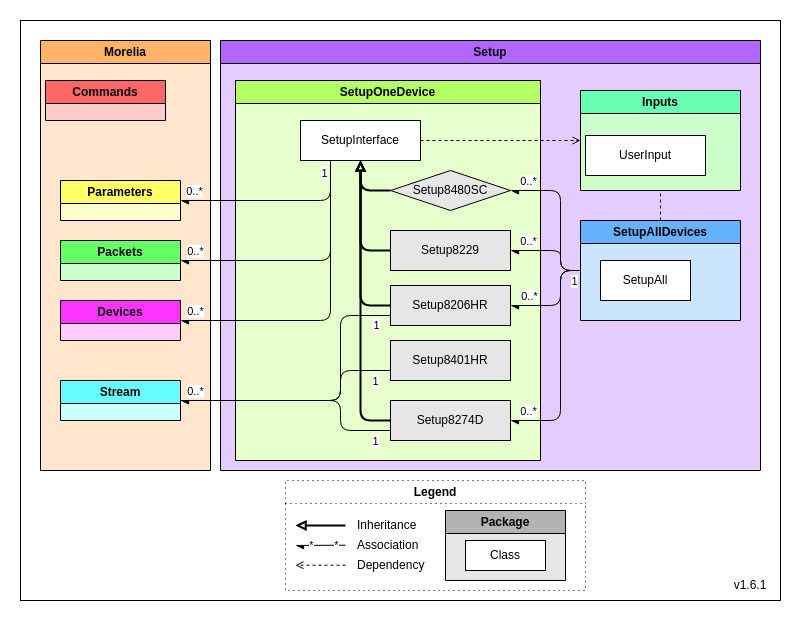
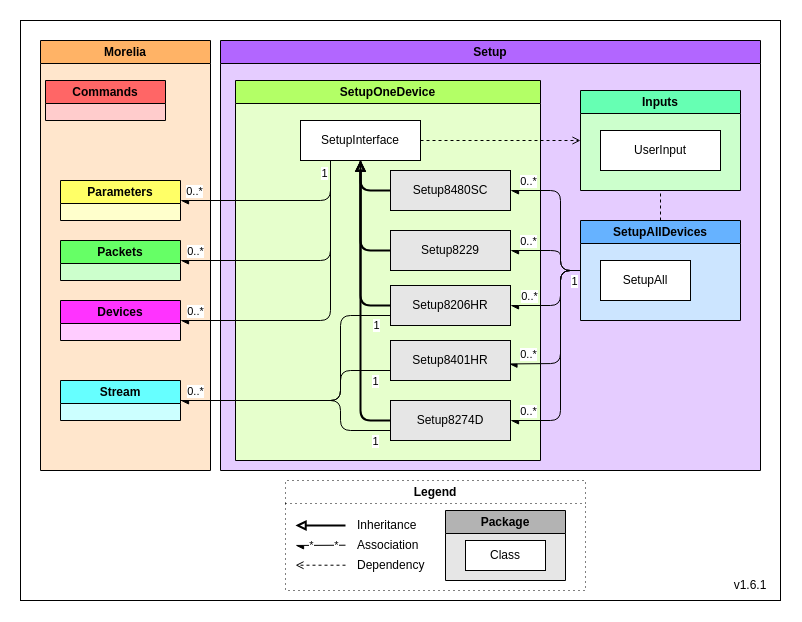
node "UserInput": moved (646, 156) -> (661, 151)
edge "Setup8480SC" -> "SetupInterface": arrowhead block -> none
node "Setup8480SC": shape diamond -> rectangle
edge "SetupAllDevices" -> "Setup8401HR": added, label "0..*"
